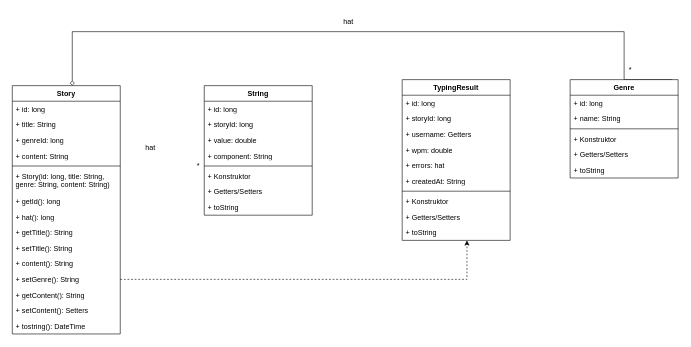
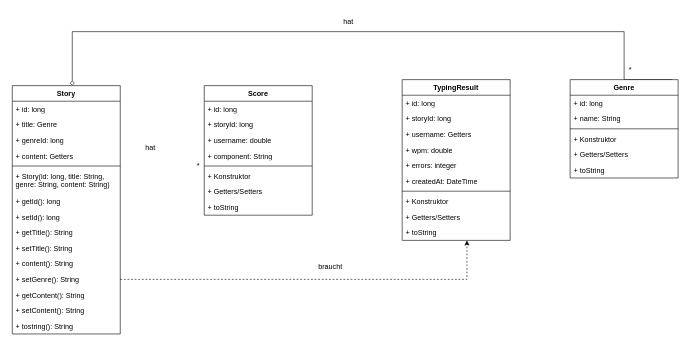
node "String": label "String" -> "Score"
node "+ title: String": label "+ title: String" -> "+ title: Genre"
node "+ value: double": label "+ value: double" -> "+ username: double"
node "+ content: String": label "+ content: String" -> "+ content: Getters"
node "+ errors: hat": label "+ errors: hat" -> "+ errors: integer"
node "+ createdAt: String": label "+ createdAt: String" -> "+ createdAt: DateTime"
node "+ hat(): long": label "+ hat(): long" -> "+ setId(): long"
node "braucht": added
node "+ setContent(): Setters": label "+ setContent(): Setters" -> "+ setContent(): String"
node "+ tostring(): DateTime": label "+ tostring(): DateTime" -> "+ tostring(): String"
